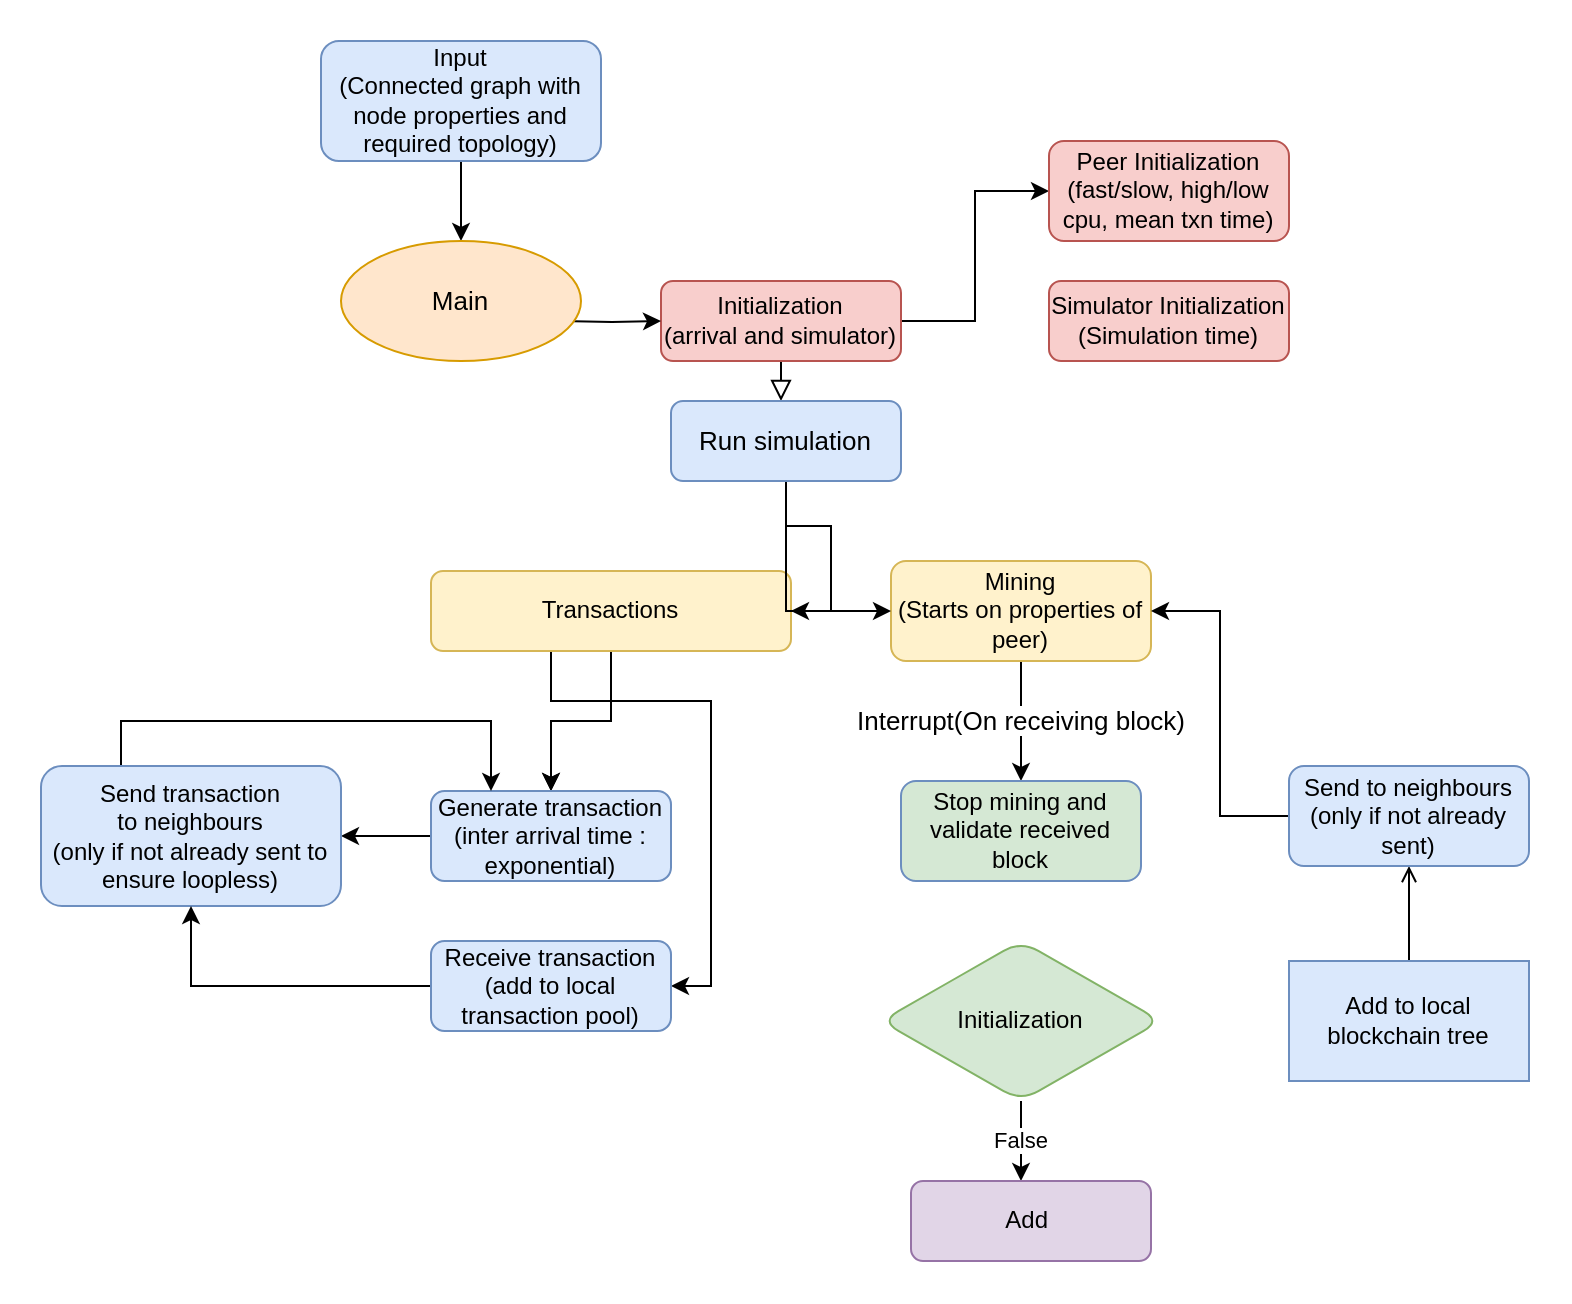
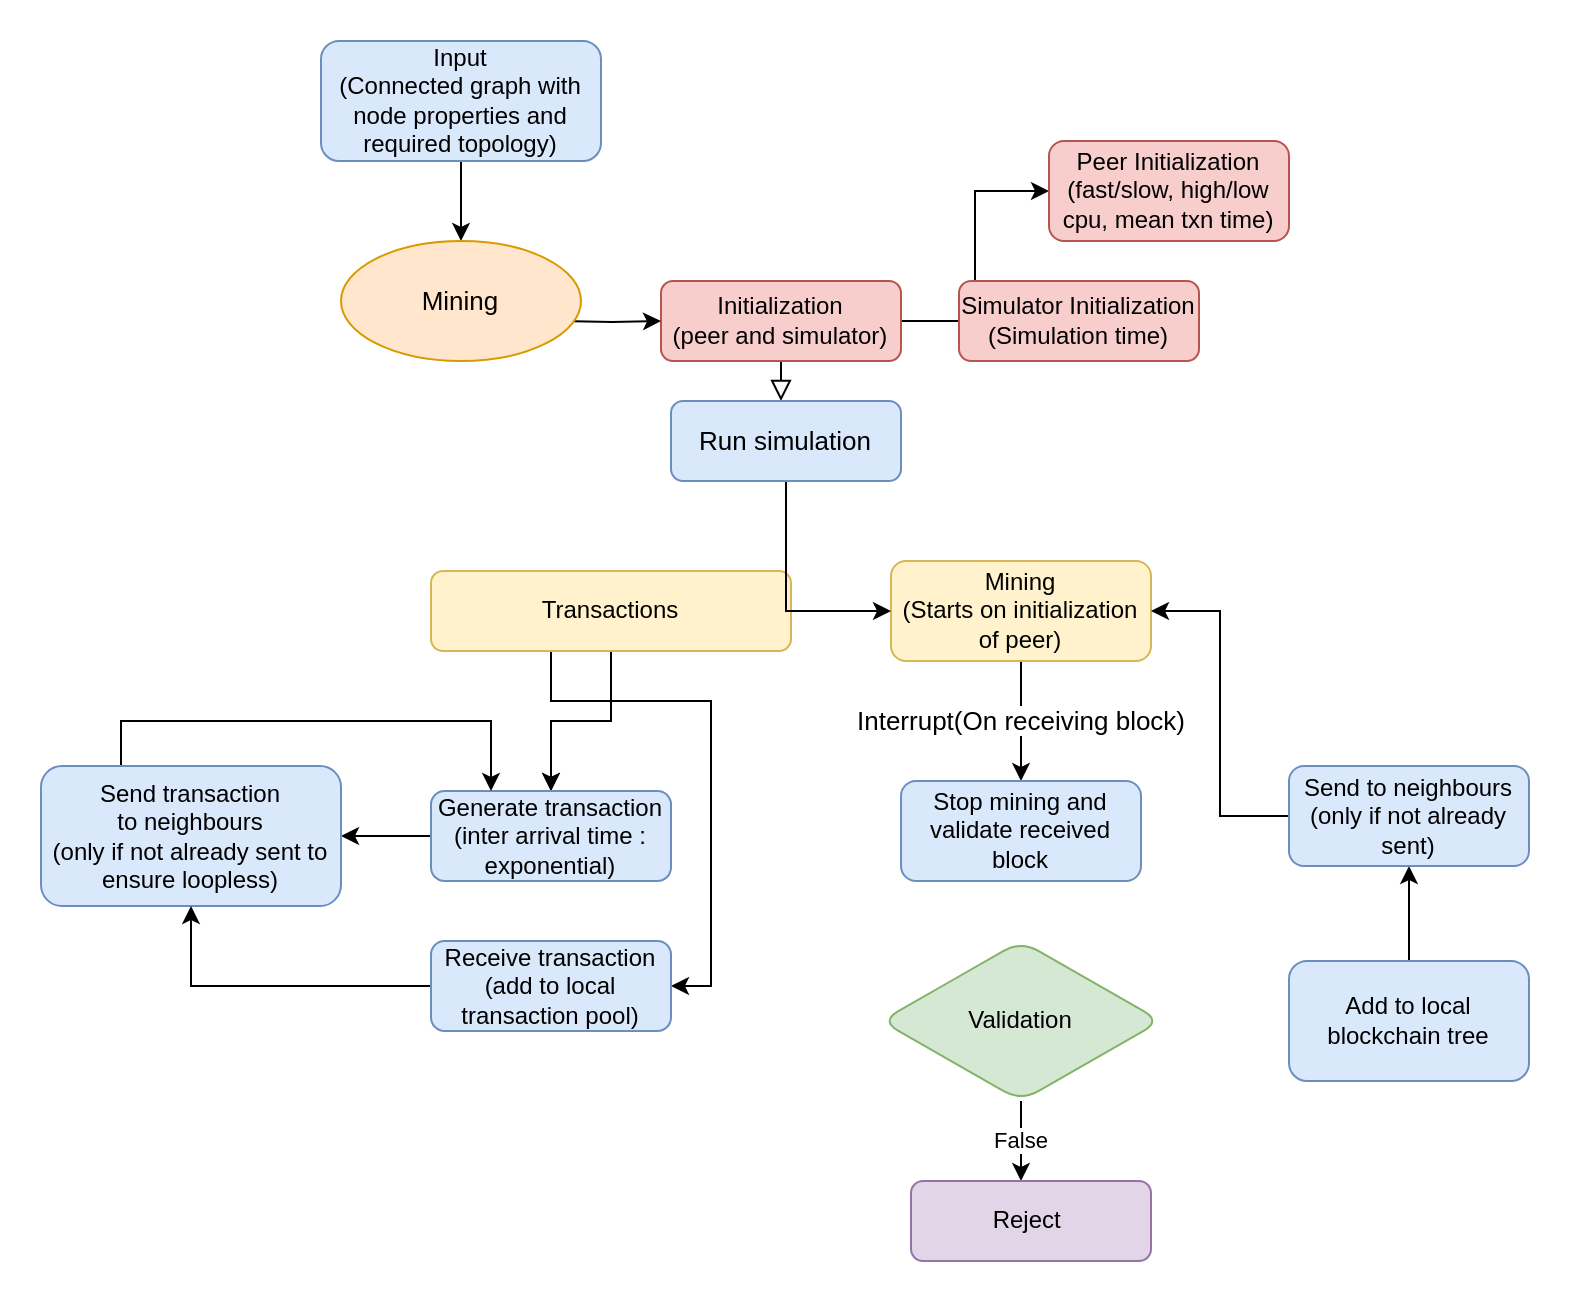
node "Main": label "Main" -> "Mining"
node "Initialization (arrival and simulator)": label "Initialization (arrival and simulator)" -> "Initialization (peer and simulator)"
node "Simulator Initialization (Simulation time)": moved (1169, 321) -> (1079, 321)
edge "Run simulation" -> "Transactions": removed
node "Mining (Starts on properties of peer)": label "Mining (Starts on properties of peer)" -> "Mining (Starts on initialization of peer)"
node "Stop mining and validate received block": fillcolor #d5e8d4 -> #dae8fc
edge "Add to local blockchain tree" -> "Send to neighbours (only if not already sent)": arrowhead open -> classic
node "Initialization": label "Initialization" -> "Validation"
node "Add to local blockchain tree": shape rectangle -> rounded rectangle
node "Add": label "Add" -> "Reject"
